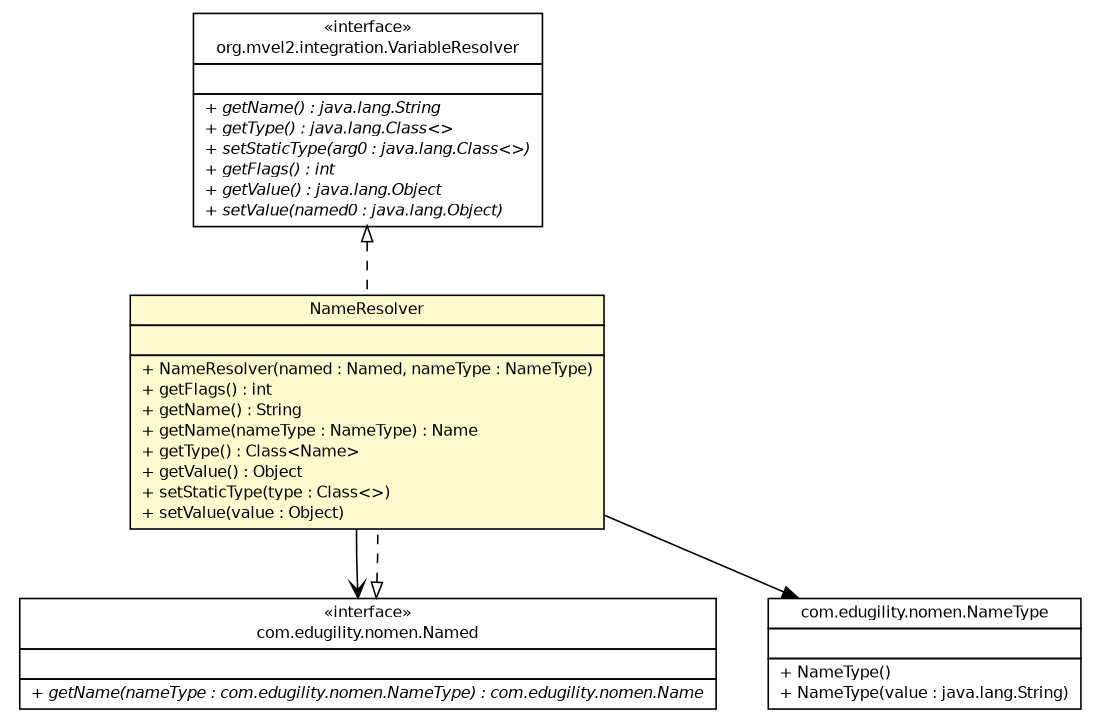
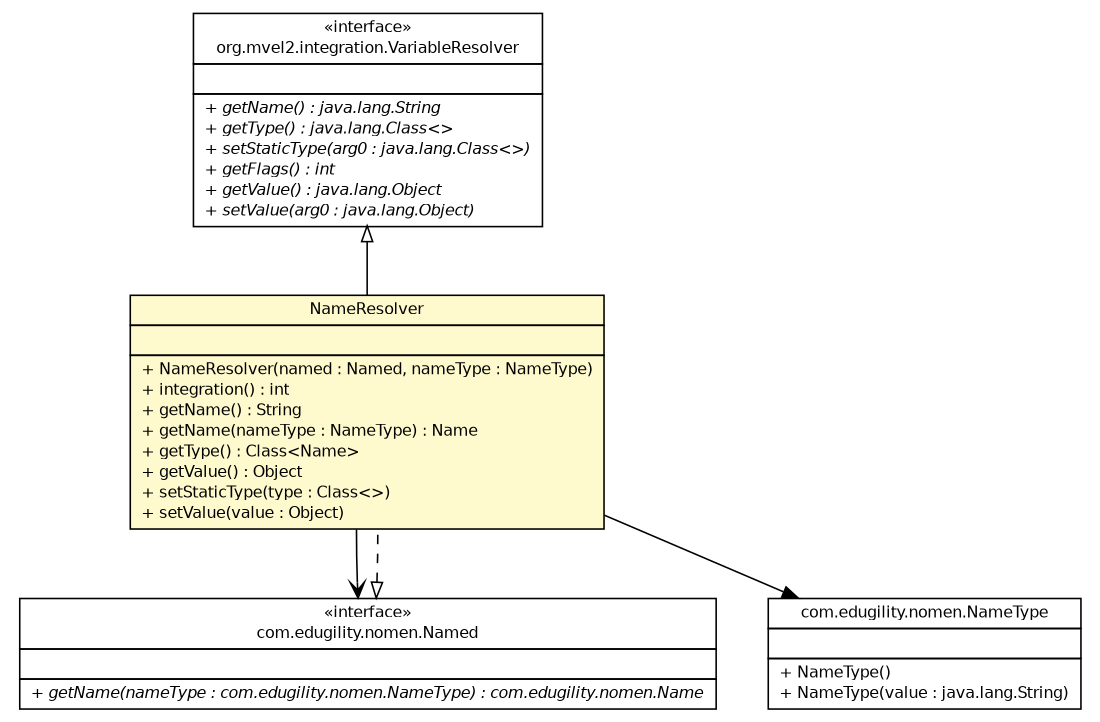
node "org.mvel2.integration.VariableResolver": text "+ setValue(named0 : java.lang.Object)" -> "+ setValue(arg0 : java.lang.Object)"
edge "NameResolver" -> "org.mvel2.integration.VariableResolver": style dashed -> solid
node "NameResolver": text "+ getFlags() : int" -> "+ integration() : int"
